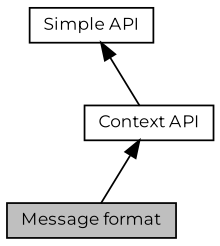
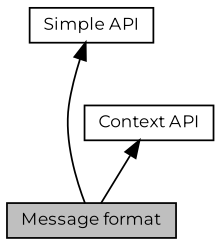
edge "Context API" -> "Simple API": now "Message format" -> "Simple API"
